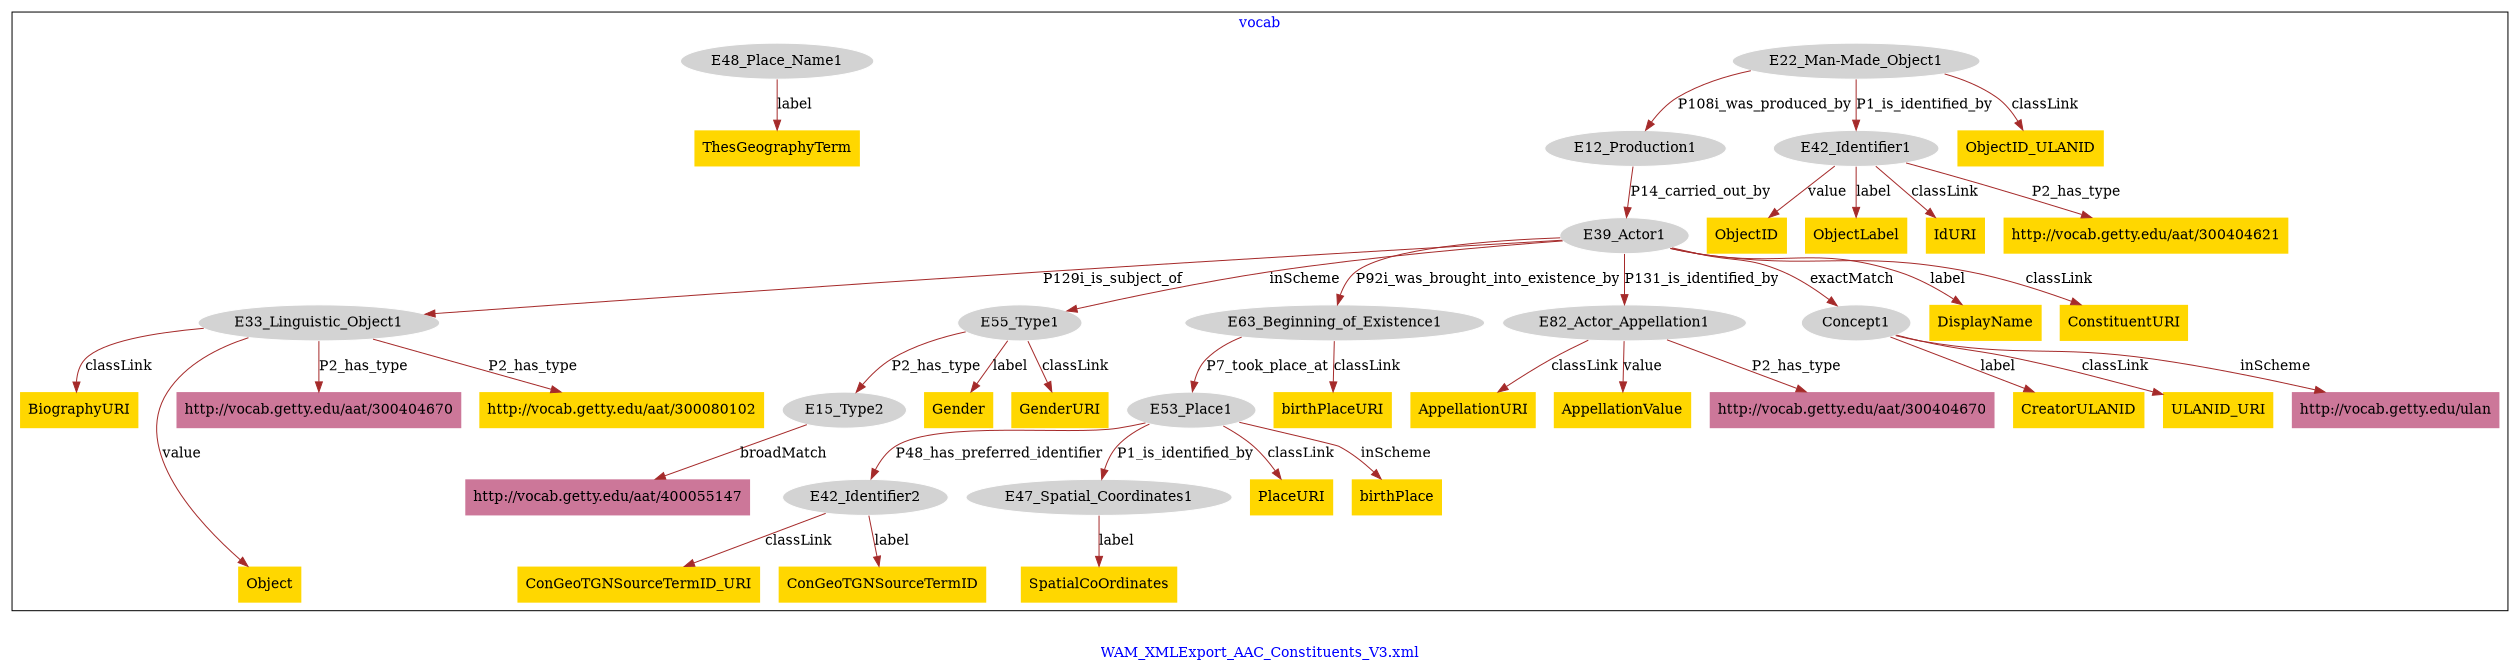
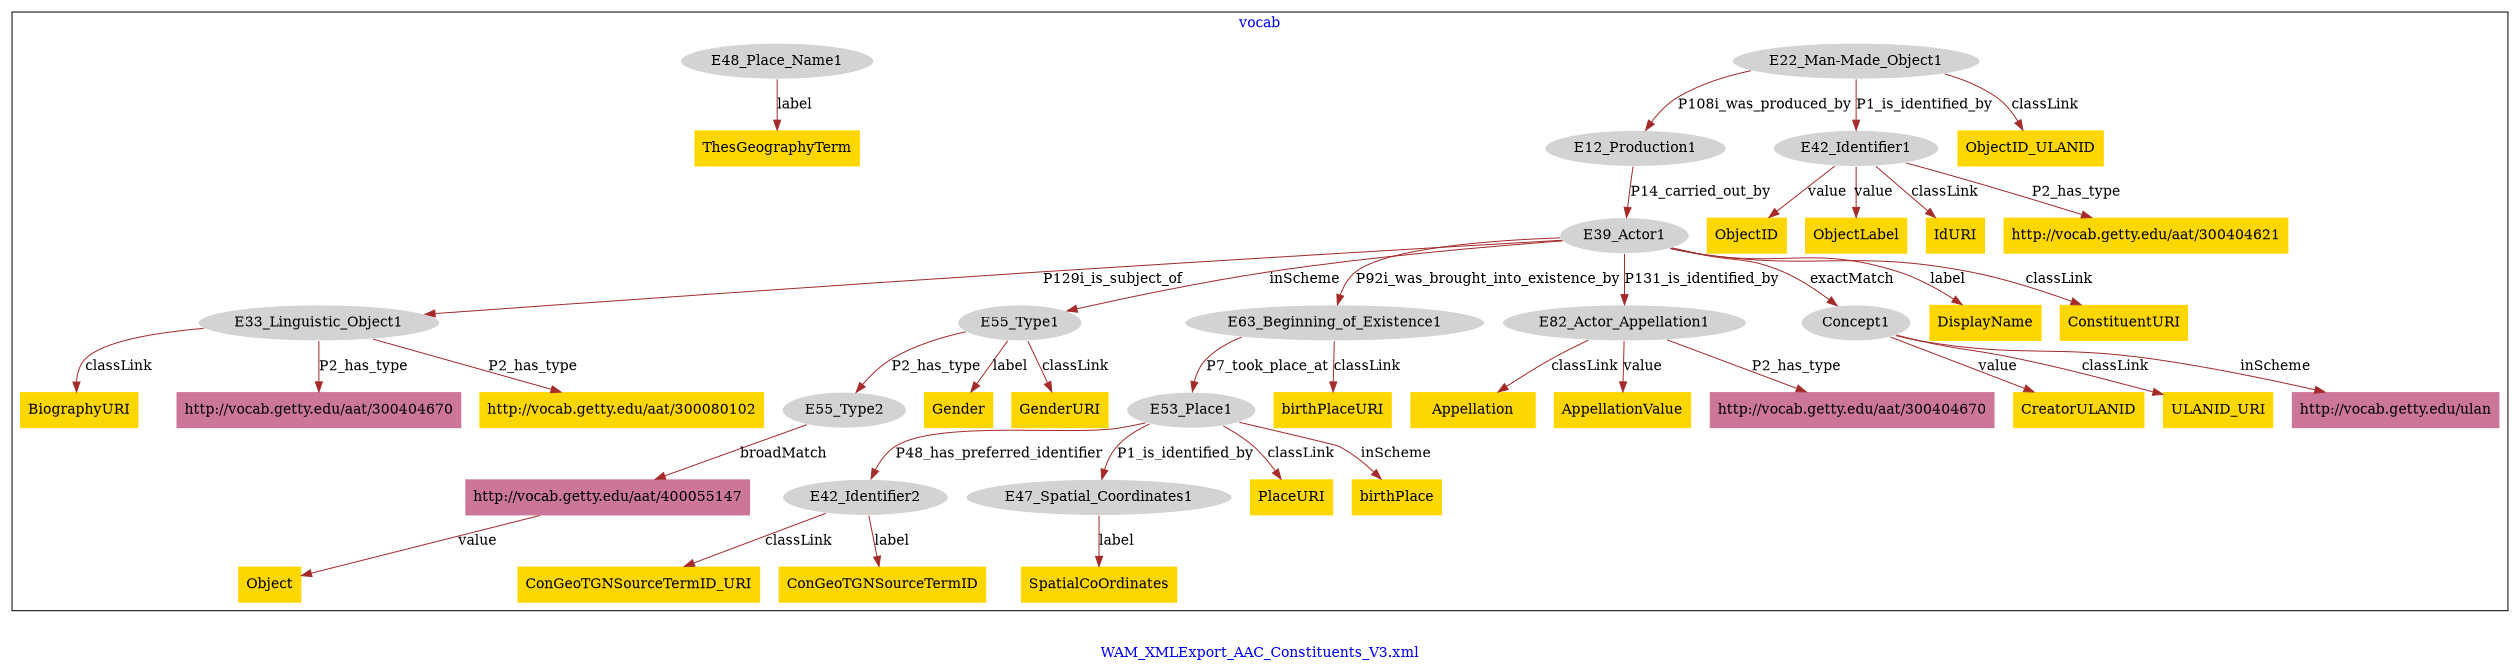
edge "E42_Identifier1" -> "ObjectLabel": label "label" -> "value"
edge "Concept1" -> "CreatorULANID": label "label" -> "value"
node "E15_Type2": label "E15_Type2" -> "E55_Type2"
node "AppellationURI": label "AppellationURI" -> "Appellation"
edge "E33_Linguistic_Object1" -> "Object": now "http://vocab.getty.edu/aat/400055147" -> "Object"
